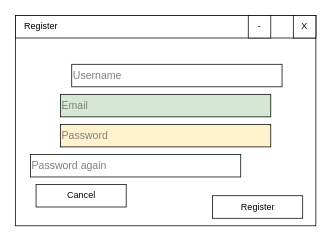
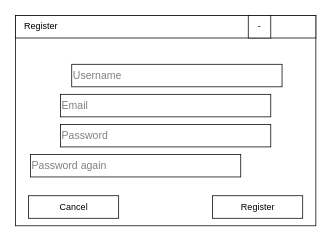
node "X": removed
node "Email": fillcolor #d5e8d4 -> #ffffff
node "Password": fillcolor #fff2cc -> #ffffff
node "Cancel": moved (81, 195) -> (74, 207)
